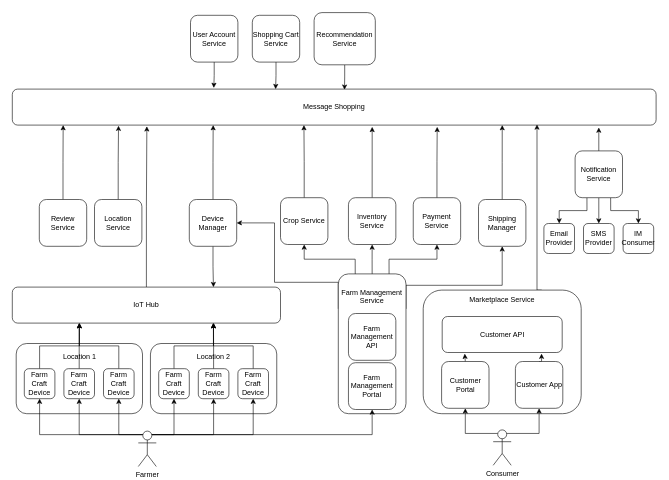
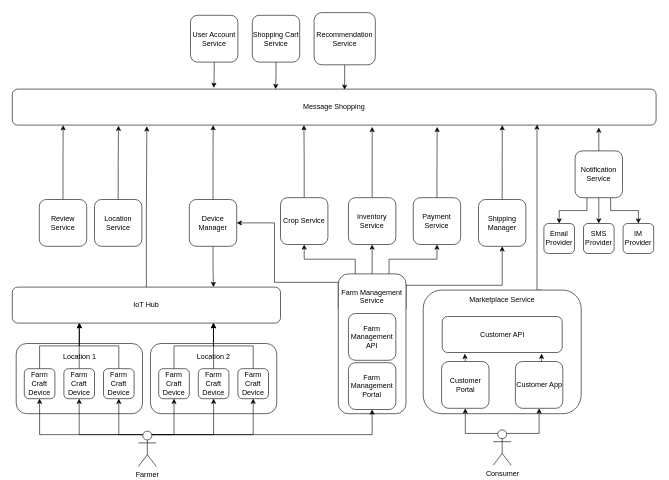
node "IM Consumer": label "IM Consumer" -> "IM Provider"
